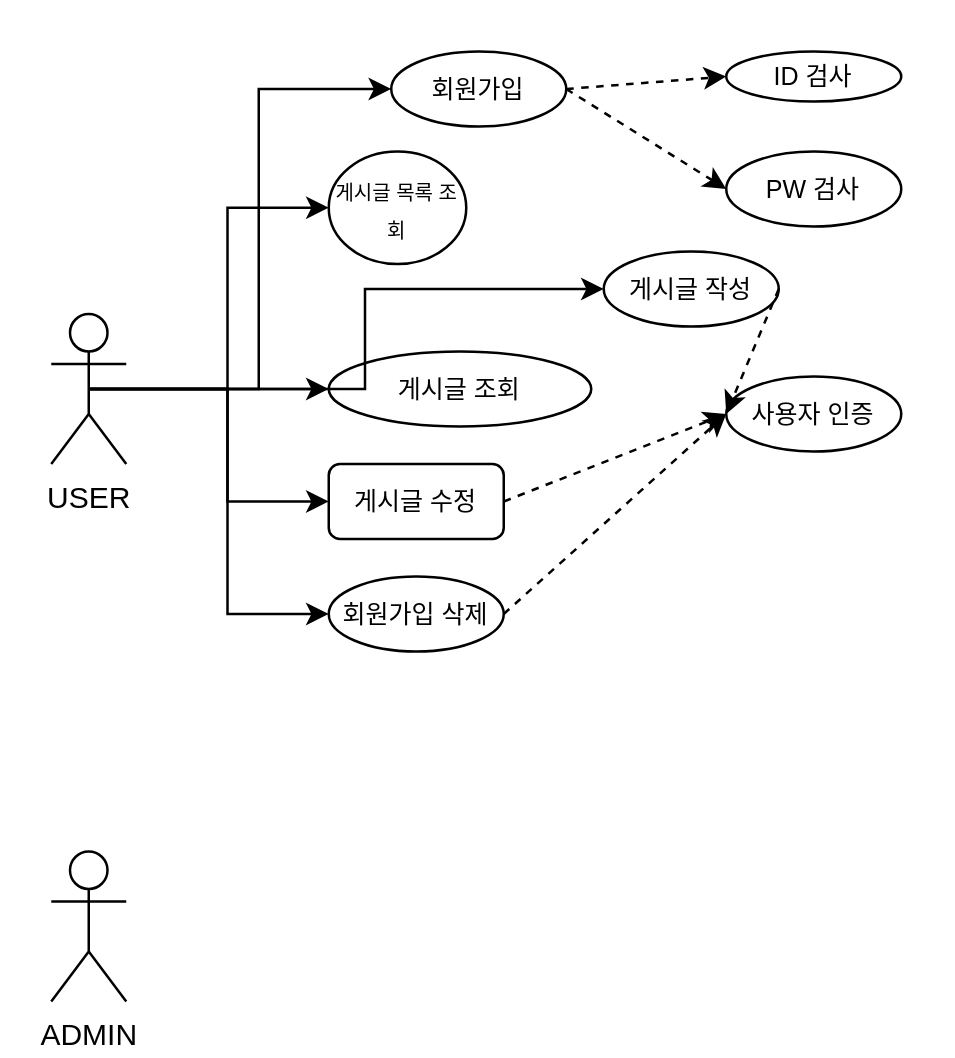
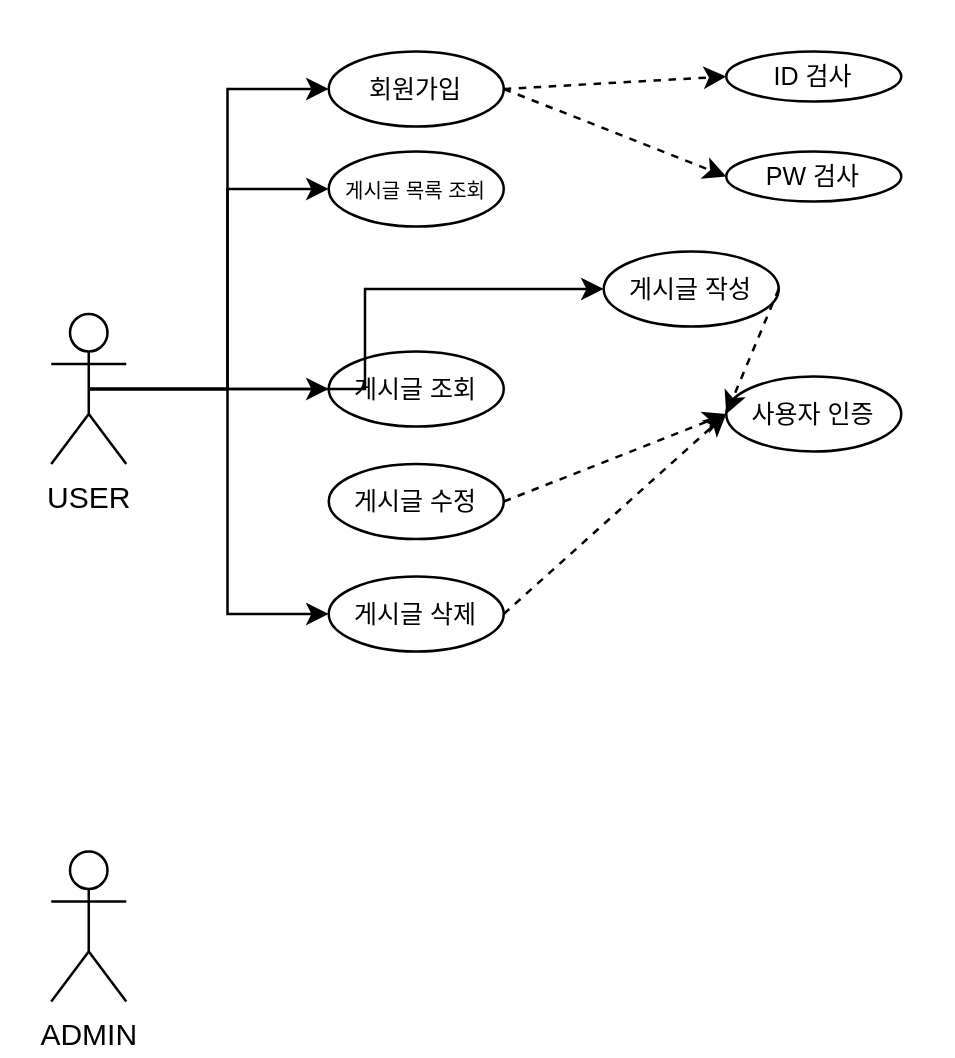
node "회원가입": moved (479, 89) -> (416, 89)
node "PW 검사": size 175x75 -> 175x50
node "게시글 목록 조회": size 138x113 -> 175x75
node "게시글 조회": size 263x75 -> 175x75
edge "USER" -> "게시글 수정": removed
node "게시글 수정": shape rounded rectangle -> ellipse
node "회원가입 삭제": label "회원가입 삭제" -> "게시글 삭제"
